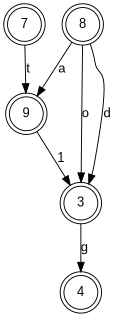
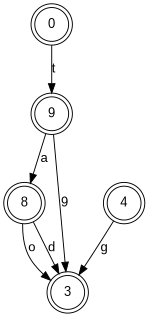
node "7": label "7" -> "0"
edge "8" -> "9": reversed
edge "9" -> "3": label "1" -> "9"
edge "3" -> "4": reversed
